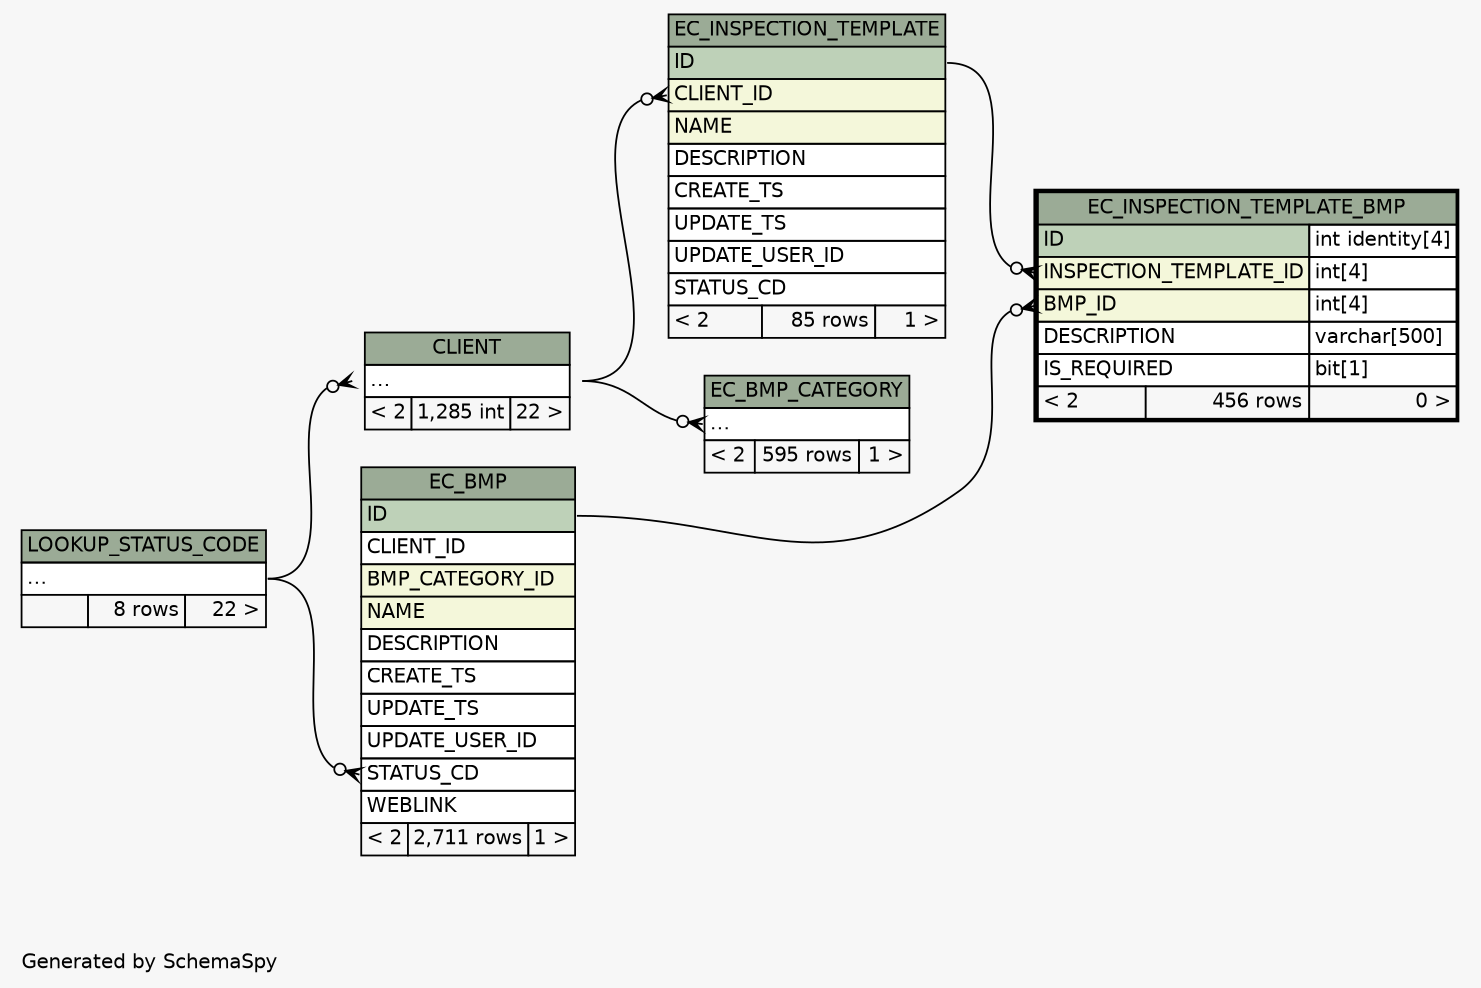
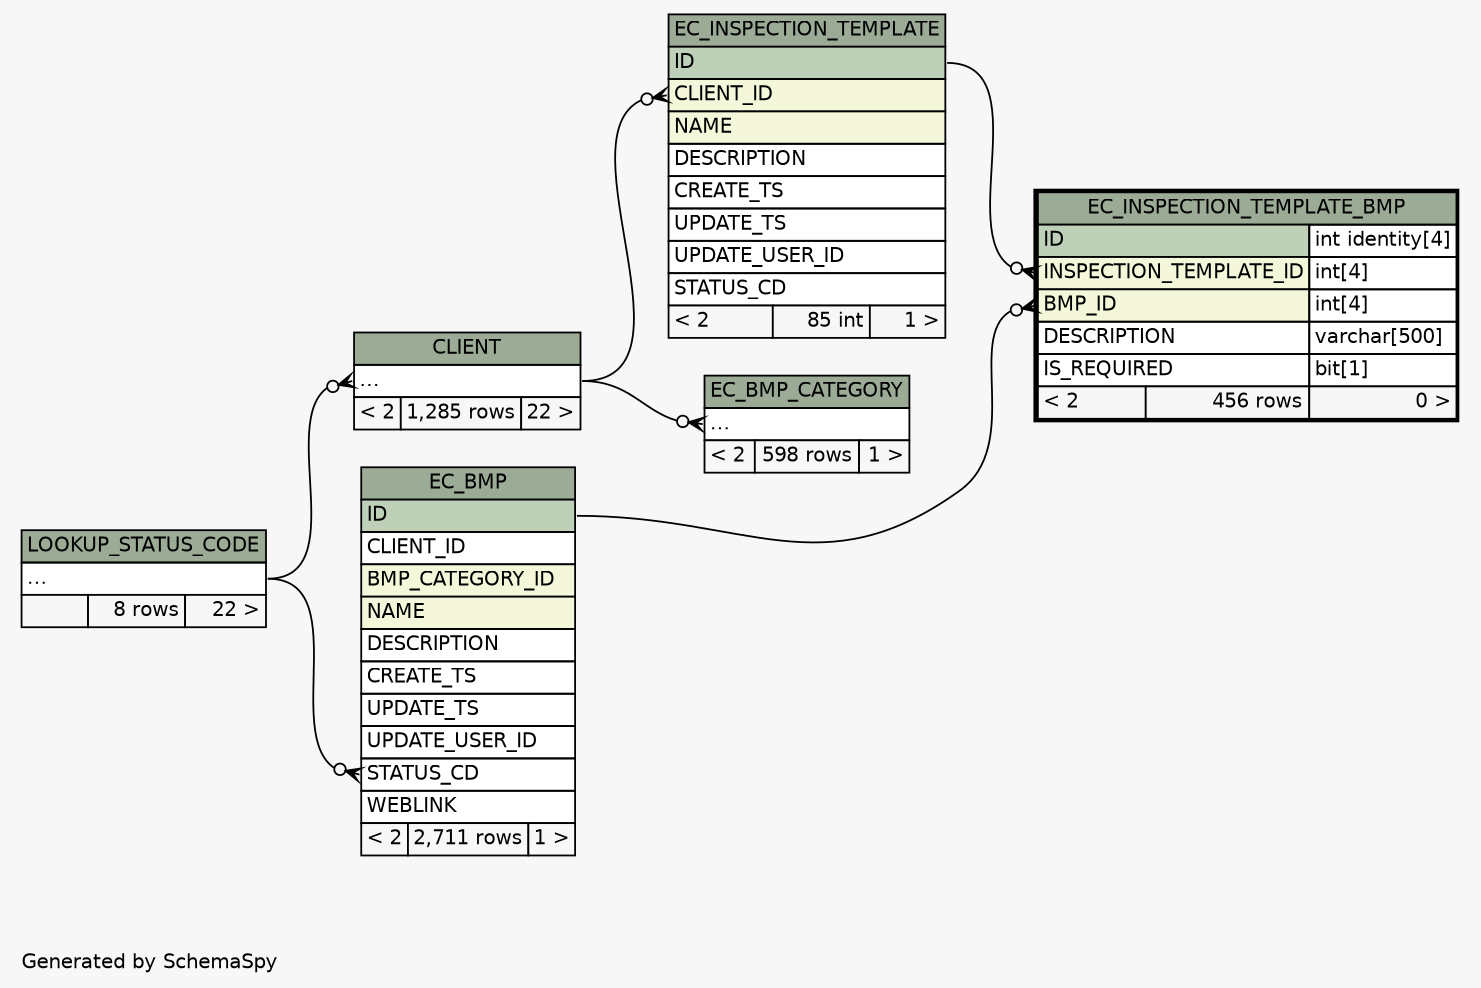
node "EC_INSPECTION_TEMPLATE": text "85 rows" -> "85 int"
node "CLIENT": text "1,285 int" -> "1,285 rows"
node "EC_BMP_CATEGORY": text "595 rows" -> "598 rows"
